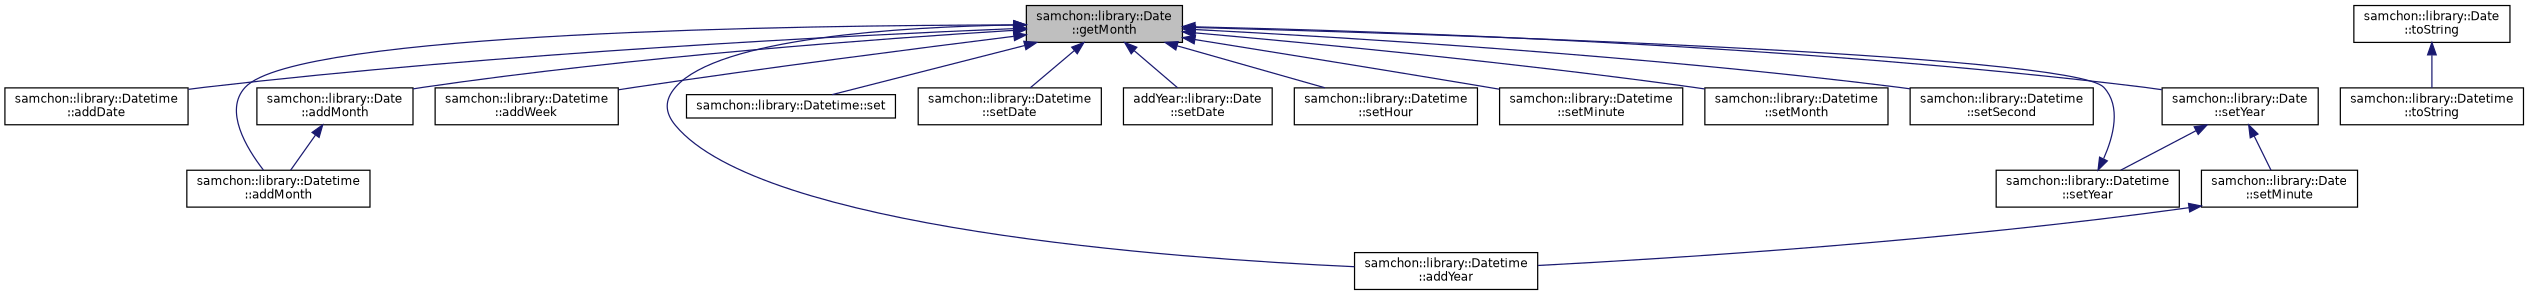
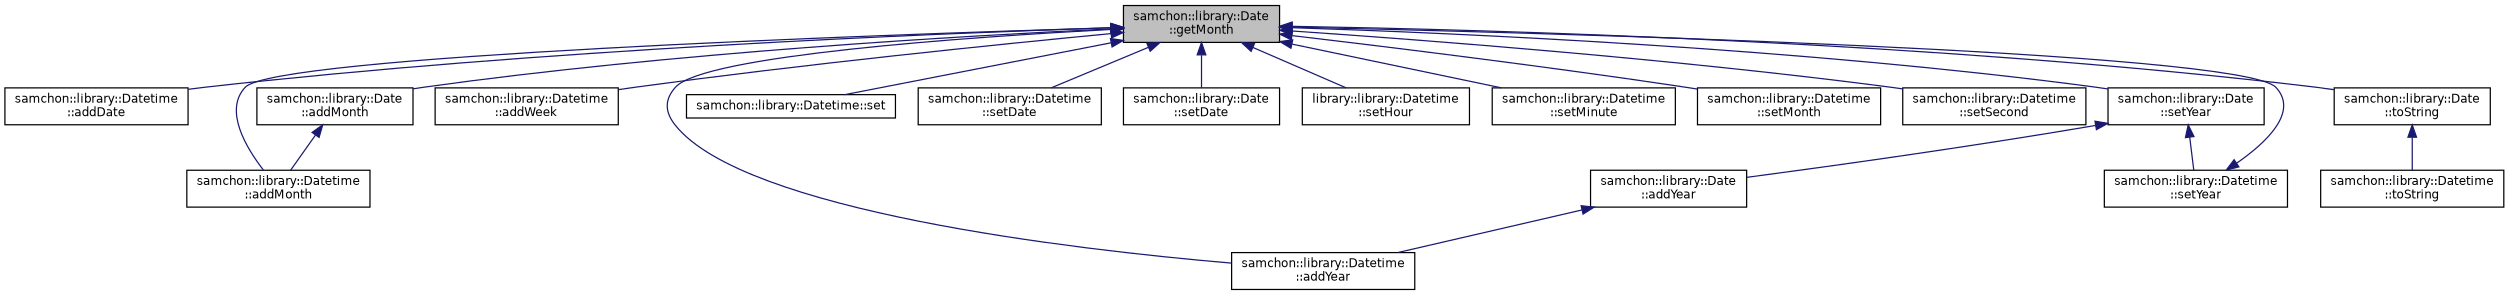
edge "samchon::library::Date ::toString" -> "samchon::library::Date ::getMonth": added
node "addYear::library::Date ::setDate": label "addYear::library::Date ::setDate" -> "samchon::library::Date ::setDate"
node "samchon::library::Datetime ::setHour": label "samchon::library::Datetime ::setHour" -> "library::library::Datetime ::setHour"
node "samchon::library::Date ::setMinute": label "samchon::library::Date ::setMinute" -> "samchon::library::Date ::addYear"
